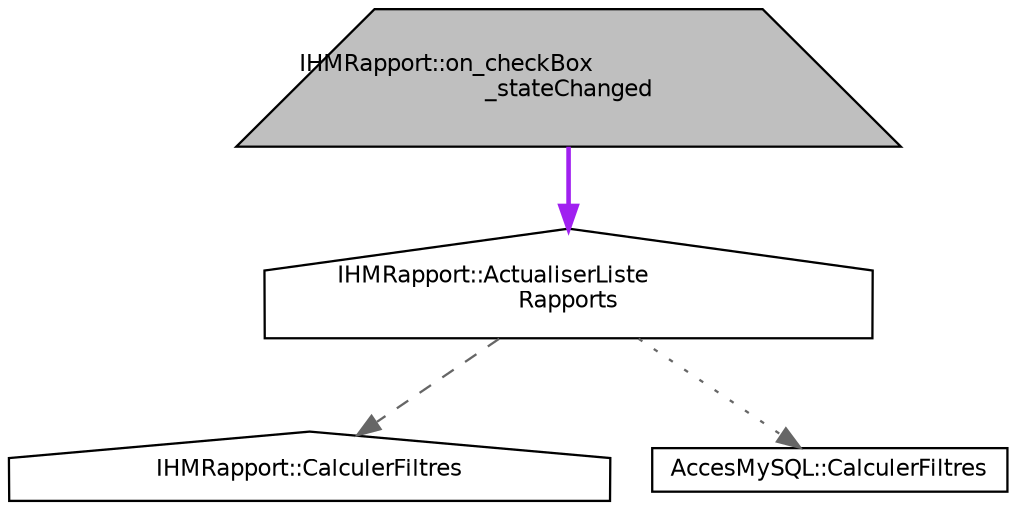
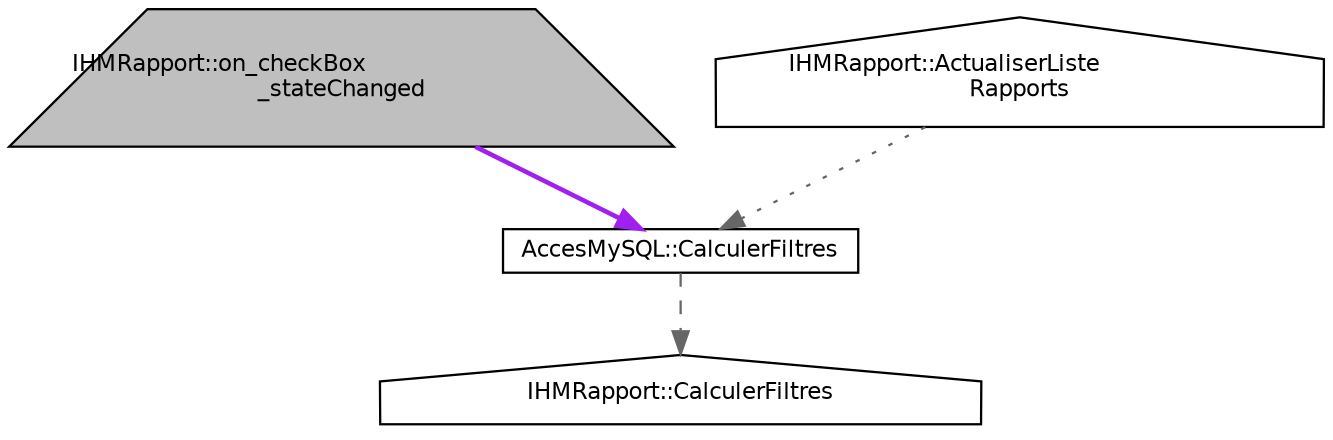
edge "IHMRapport::on_checkBox _stateChanged" -> "IHMRapport::ActualiserListe Rapports": now "IHMRapport::on_checkBox _stateChanged" -> "AccesMySQL::CalculerFiltres"
edge "IHMRapport::ActualiserListe Rapports" -> "IHMRapport::CalculerFiltres": now "AccesMySQL::CalculerFiltres" -> "IHMRapport::CalculerFiltres"
